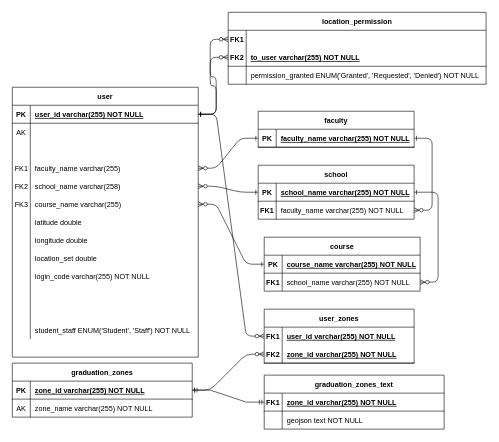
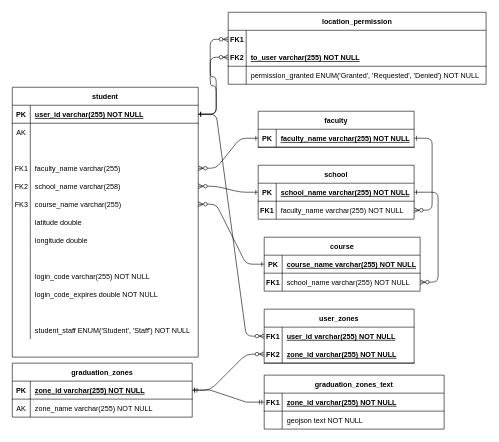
node "user": label "user" -> "student"
node "location_set double": removed
node "login_code_expires double NOT NULL": added
